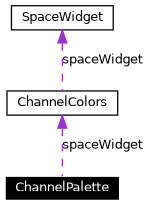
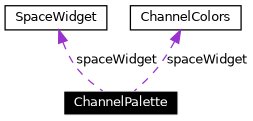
edge "ChannelColors" -> "SpaceWidget": now "ChannelPalette" -> "SpaceWidget"
